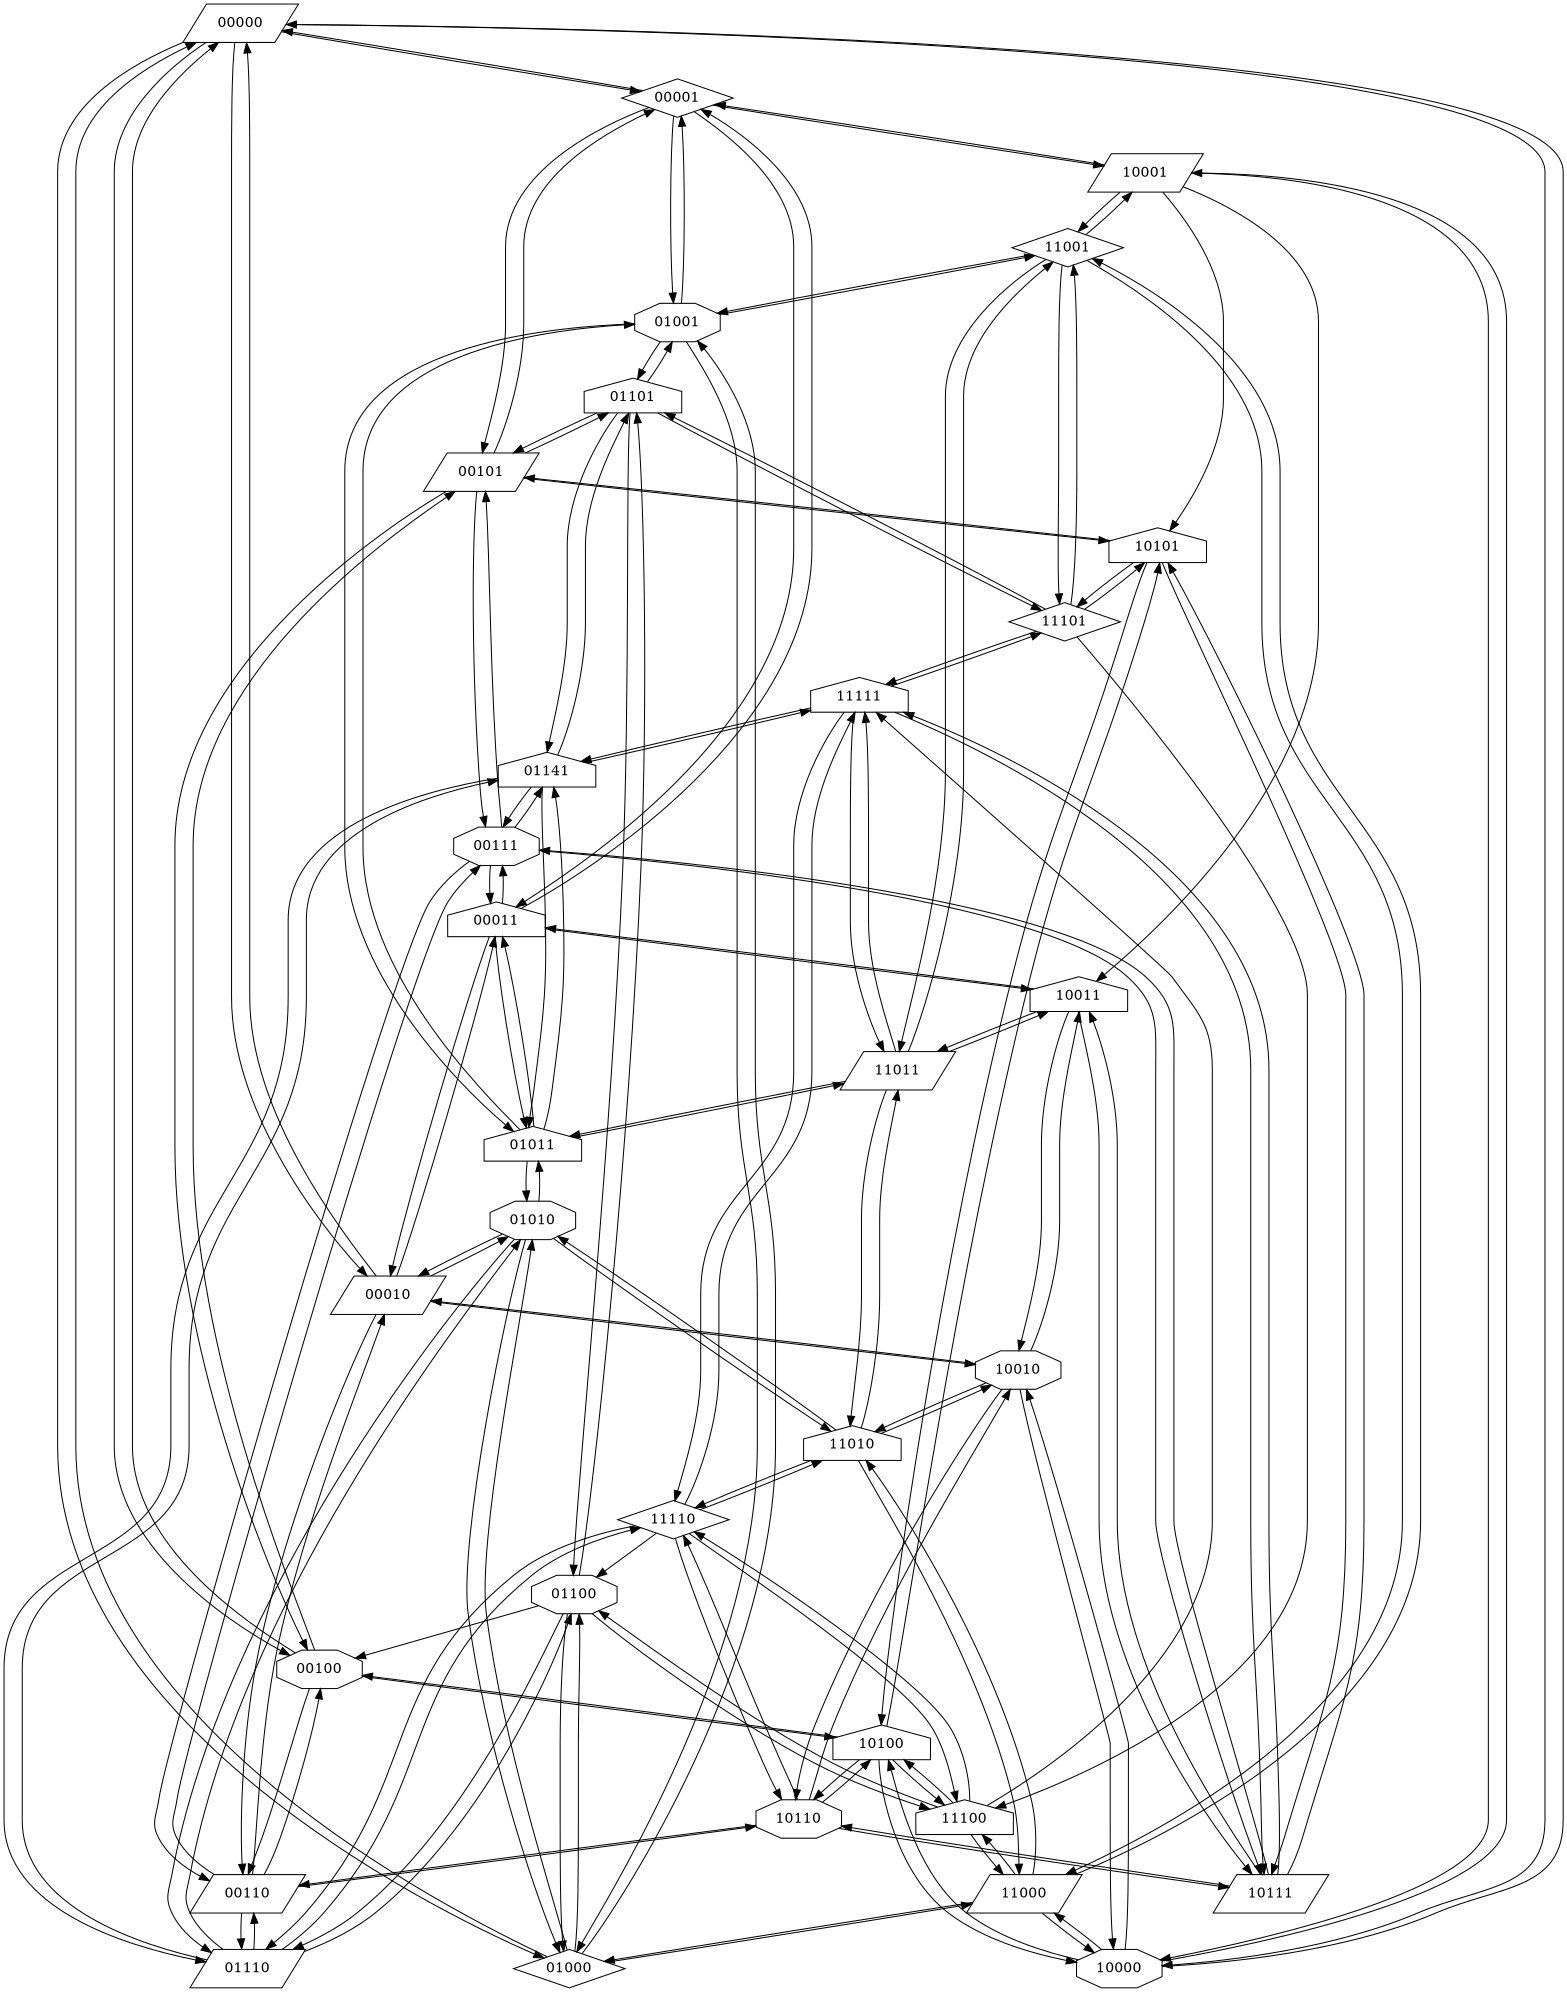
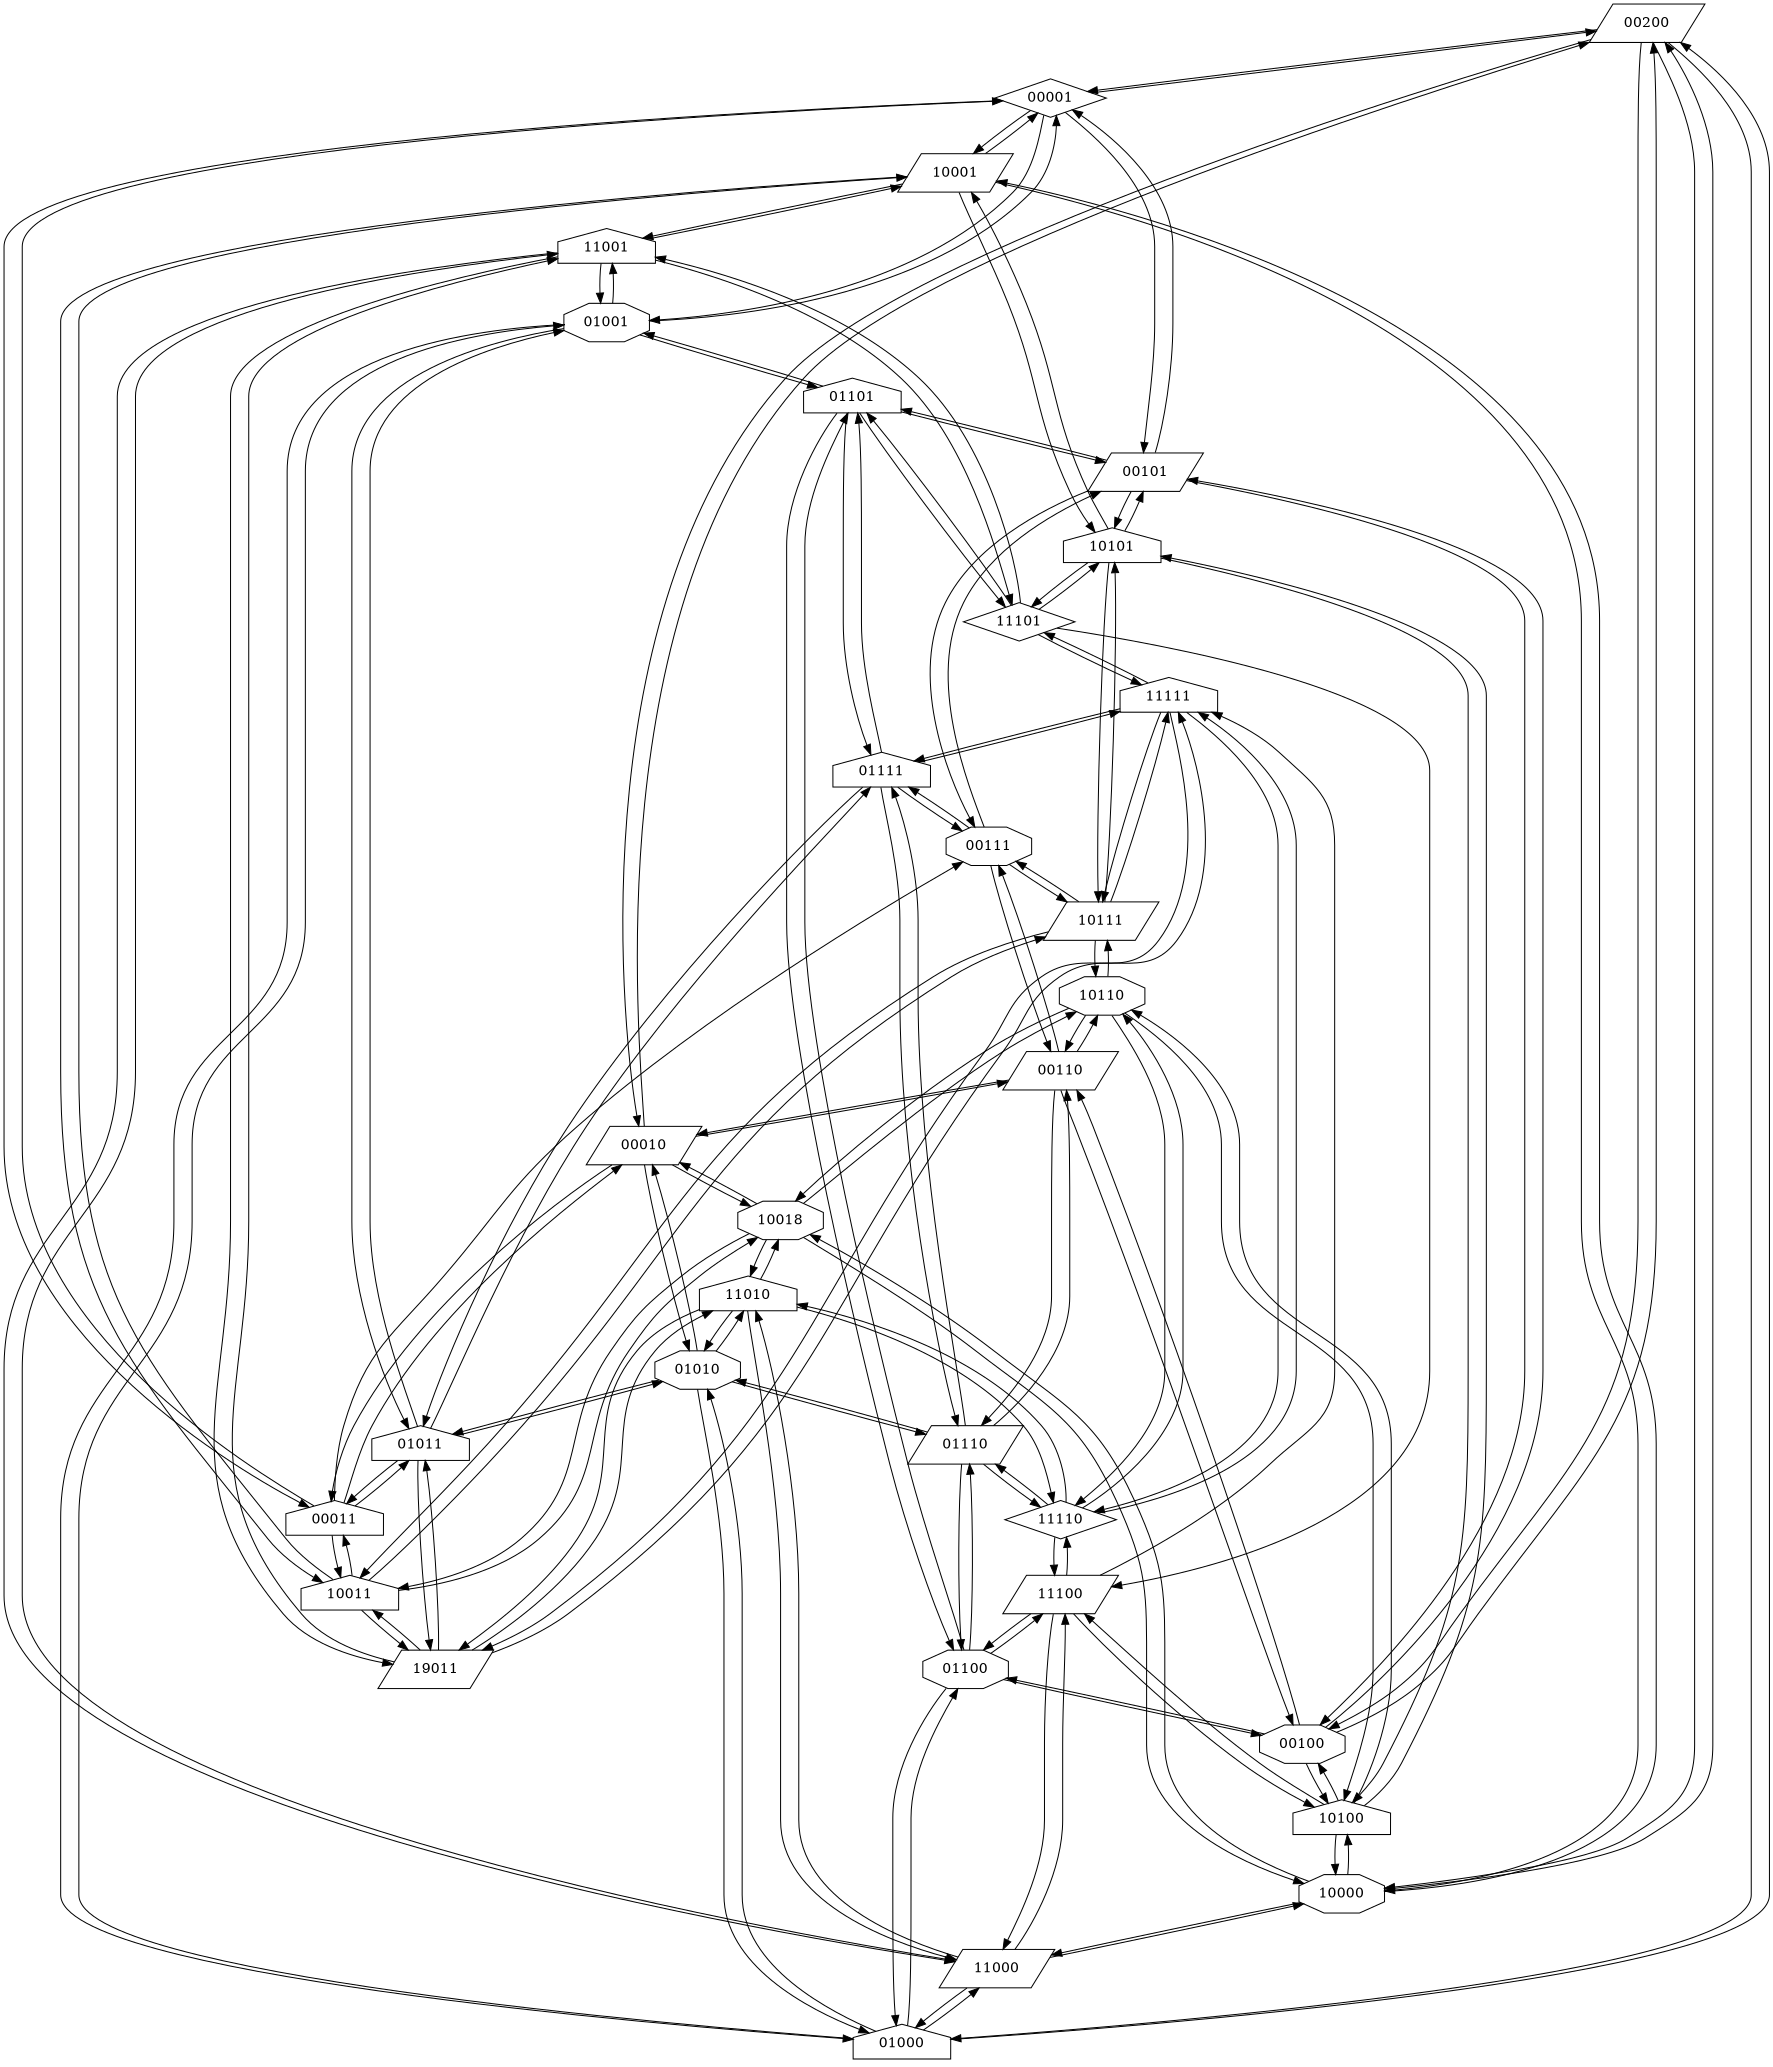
node "00000": label "00000" -> "00200"
node "11001": shape diamond -> house
edge "10101" -> "10001": added
edge "10011" -> "10001": added
node "01141": label "01141" -> "01111"
edge "00111" -> "00011": removed
node "11011": label "11011" -> "19011"
node "10010": label "10010" -> "10018"
edge "11110" -> "01100": now "00100" -> "01100"
node "11100": shape house -> parallelogram
node "01000": shape diamond -> house
